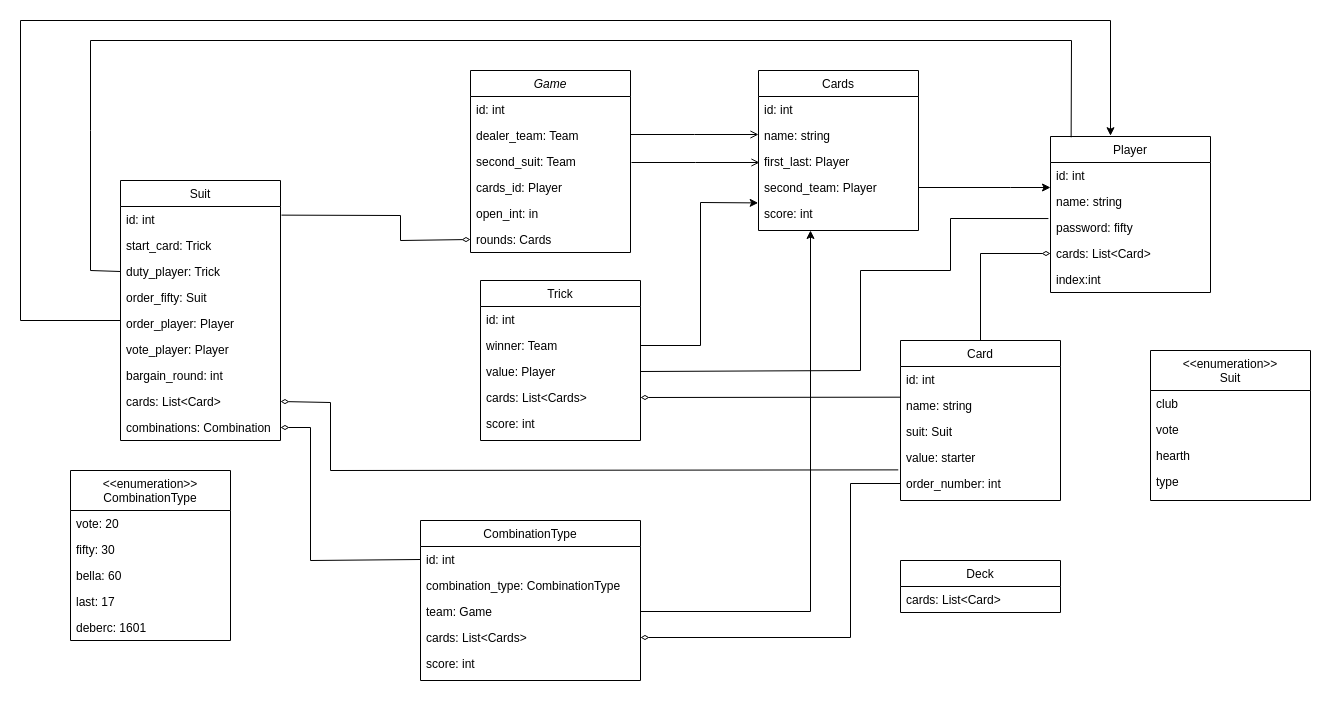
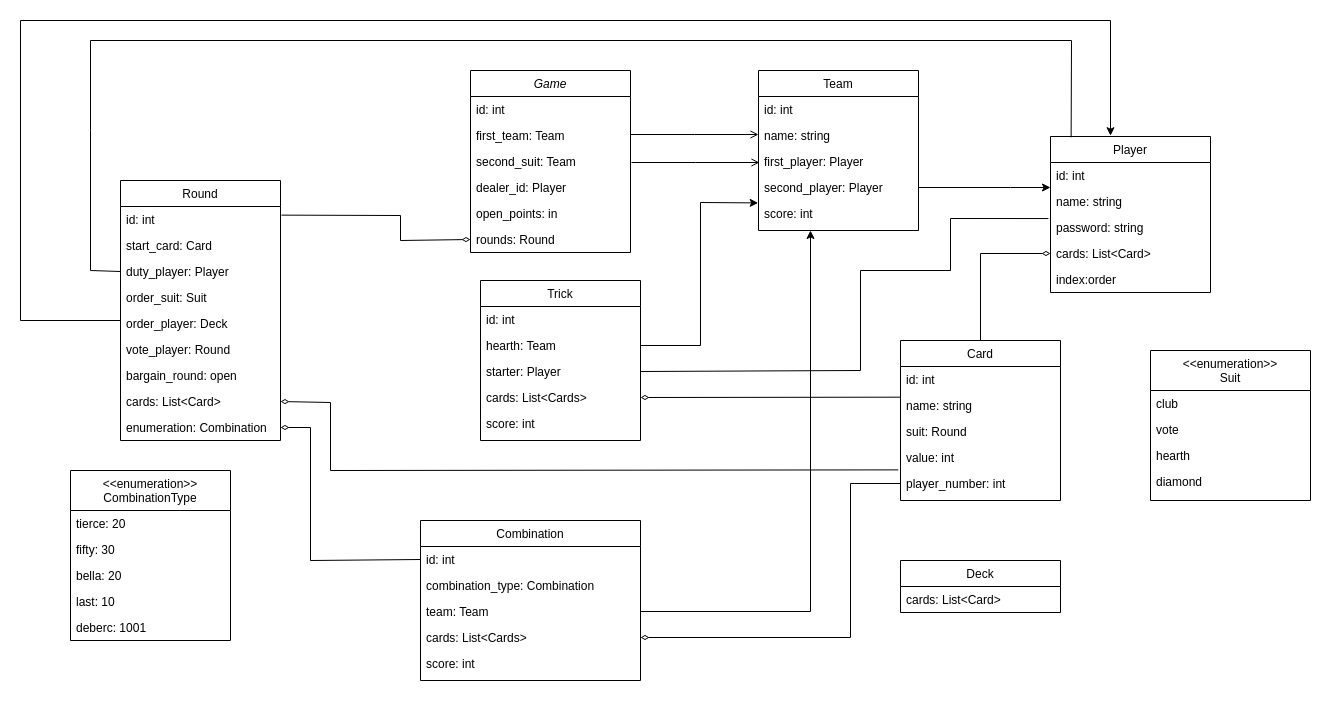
node "Cards": label "Cards" -> "Team"
node "dealer_team: Team": label "dealer_team: Team" -> "first_team: Team"
node "first_last: Player": label "first_last: Player" -> "first_player: Player"
node "cards_id: Player": label "cards_id: Player" -> "dealer_id: Player"
node "second_team: Player": label "second_team: Player" -> "second_player: Player"
node "Suit": label "Suit" -> "Round"
node "open_int: in": label "open_int: in" -> "open_points: in"
node "password: fifty": label "password: fifty" -> "password: string"
node "rounds: Cards": label "rounds: Cards" -> "rounds: Round"
node "start_card: Trick": label "start_card: Trick" -> "start_card: Card"
node "duty_player: Trick": label "duty_player: Trick" -> "duty_player: Player"
node "index:int": label "index:int" -> "index:order"
node "order_fifty: Suit": label "order_fifty: Suit" -> "order_suit: Suit"
node "order_player: Player": label "order_player: Player" -> "order_player: Deck"
node "winner: Team": label "winner: Team" -> "hearth: Team"
node "vote_player: Player": label "vote_player: Player" -> "vote_player: Round"
node "value: Player": label "value: Player" -> "starter: Player"
node "bargain_round: int": label "bargain_round: int" -> "bargain_round: open"
node "combinations: Combination": label "combinations: Combination" -> "enumeration: Combination"
node "suit: Suit": label "suit: Suit" -> "suit: Round"
node "value: starter": label "value: starter" -> "value: int"
node "type": label "type" -> "diamond"
node "order_number: int": label "order_number: int" -> "player_number: int"
node "vote: 20": label "vote: 20" -> "tierce: 20"
node "CombinationType": label "CombinationType" -> "Combination"
node "bella: 60": label "bella: 60" -> "bella: 20"
node "combination_type: CombinationType": label "combination_type: CombinationType" -> "combination_type: Combination"
node "last: 17": label "last: 17" -> "last: 10"
node "team: Game": label "team: Game" -> "team: Team"
node "deberc: 1601": label "deberc: 1601" -> "deberc: 1001"
